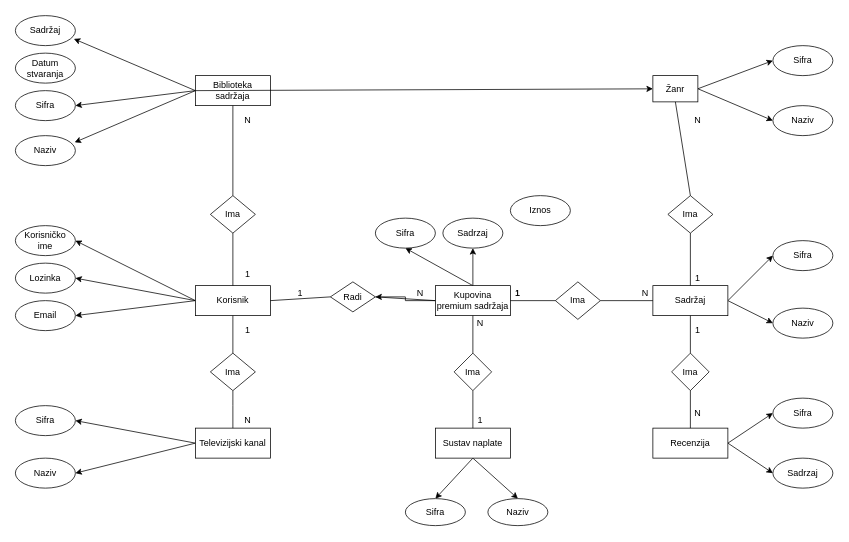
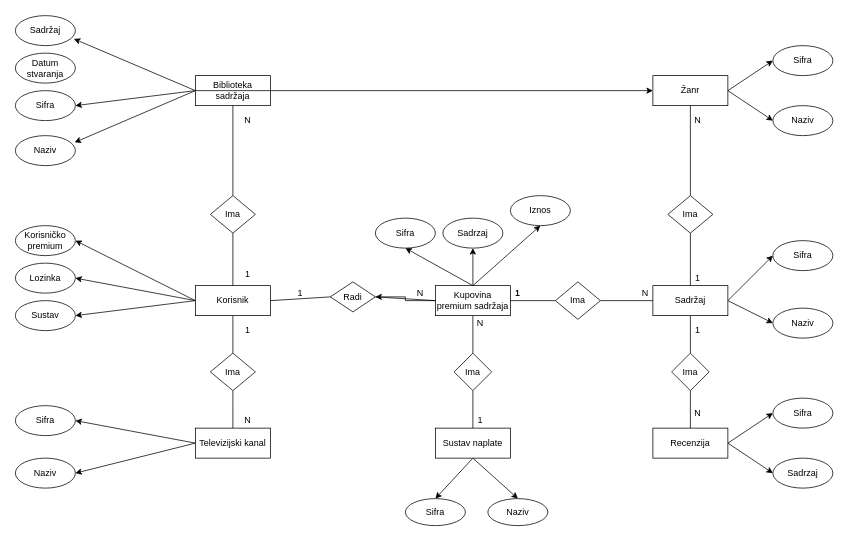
node "Žanr": size 45x26 -> 75x30
node "Korisničko ime": label "Korisničko ime" -> "Korisničko premium"
edge "Kupovina premium sadržaja" -> "Iznos": added
node "Email": label "Email" -> "Sustav"
